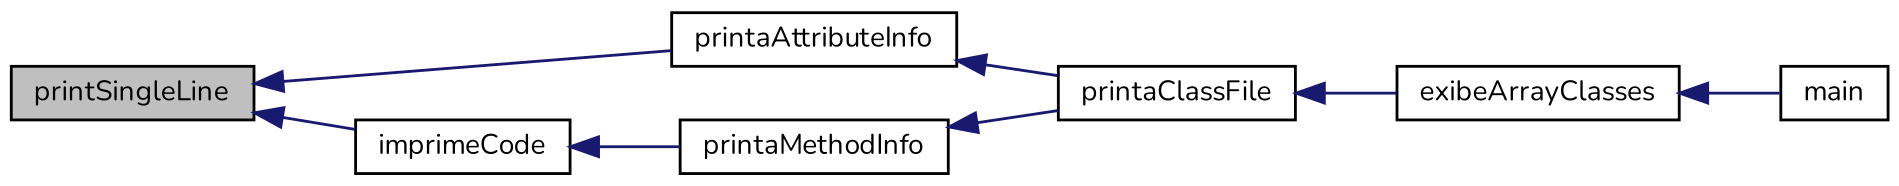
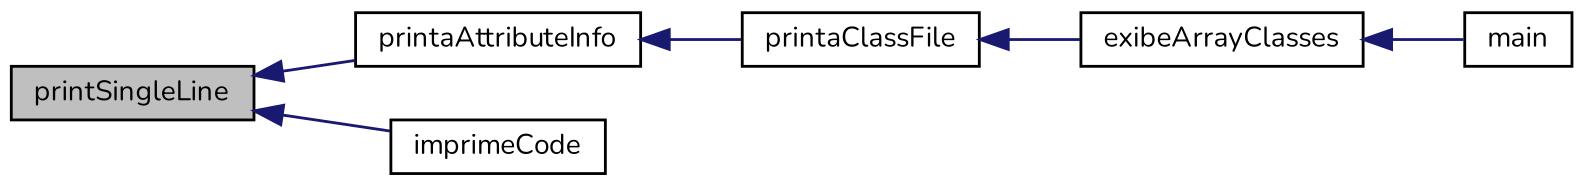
node "printaMethodInfo": removed
